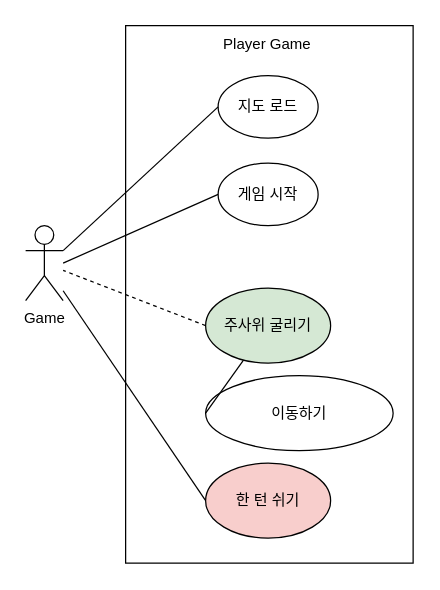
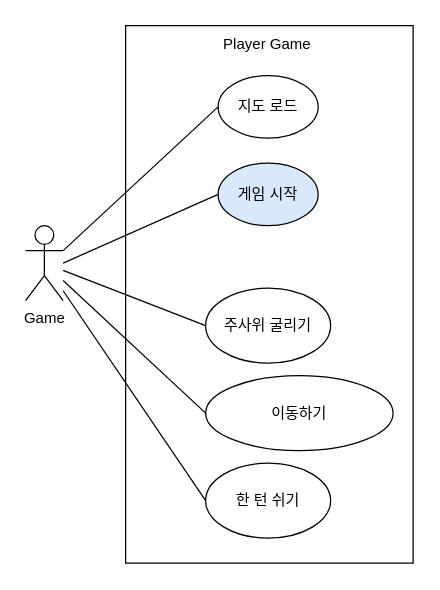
node "게임 시작": fillcolor #ffffff -> #dae8fc
edge "Game" -- "주사위 굴리기": style dashed -> solid
node "주사위 굴리기": fillcolor #d5e8d4 -> #ffffff
edge "주사위 굴리기" -- "이동하기": now "Game" -- "이동하기"
node "한 턴 쉬기": fillcolor #f8cecc -> #ffffff
